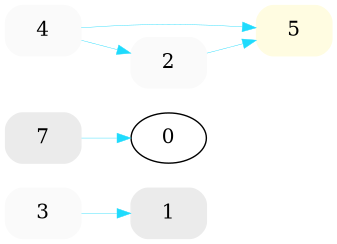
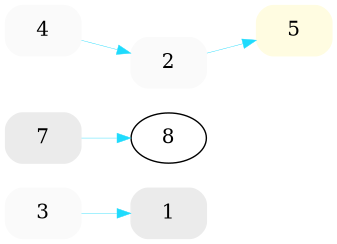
edge "4" -> "5": removed
node "0": label "0" -> "8"
